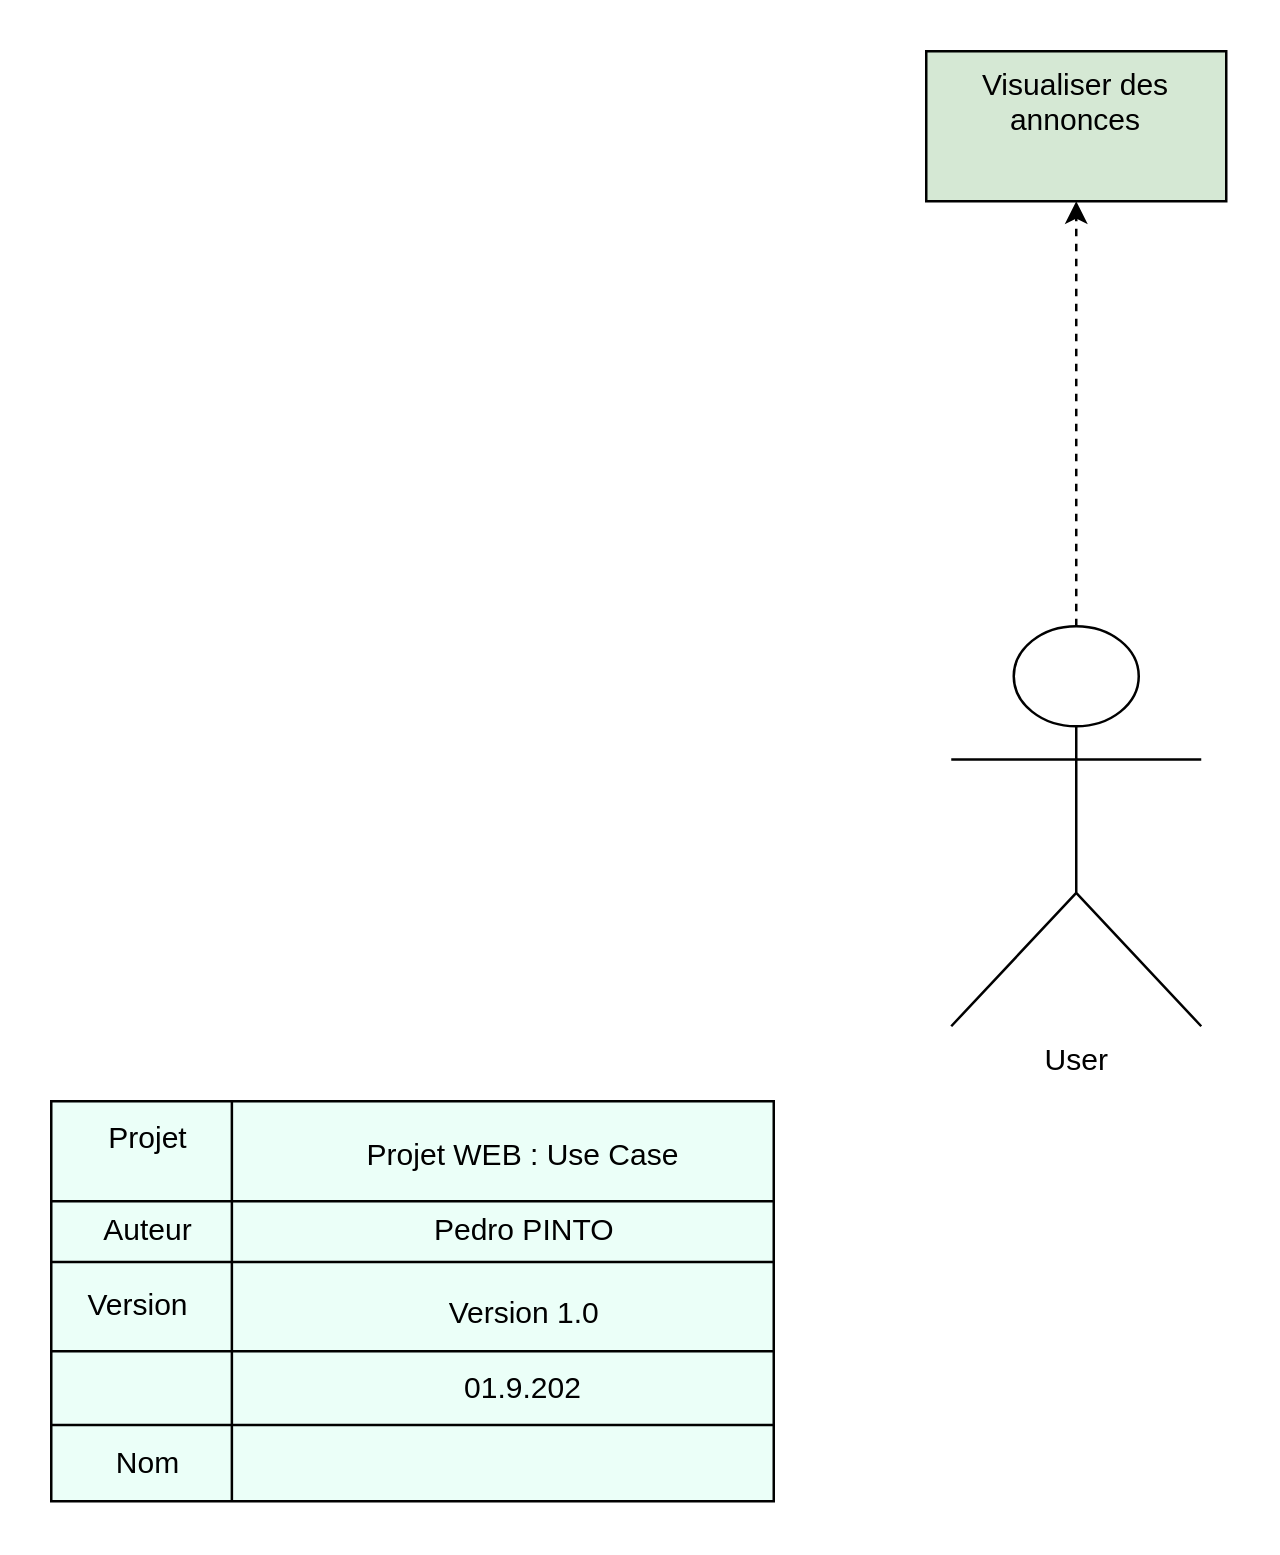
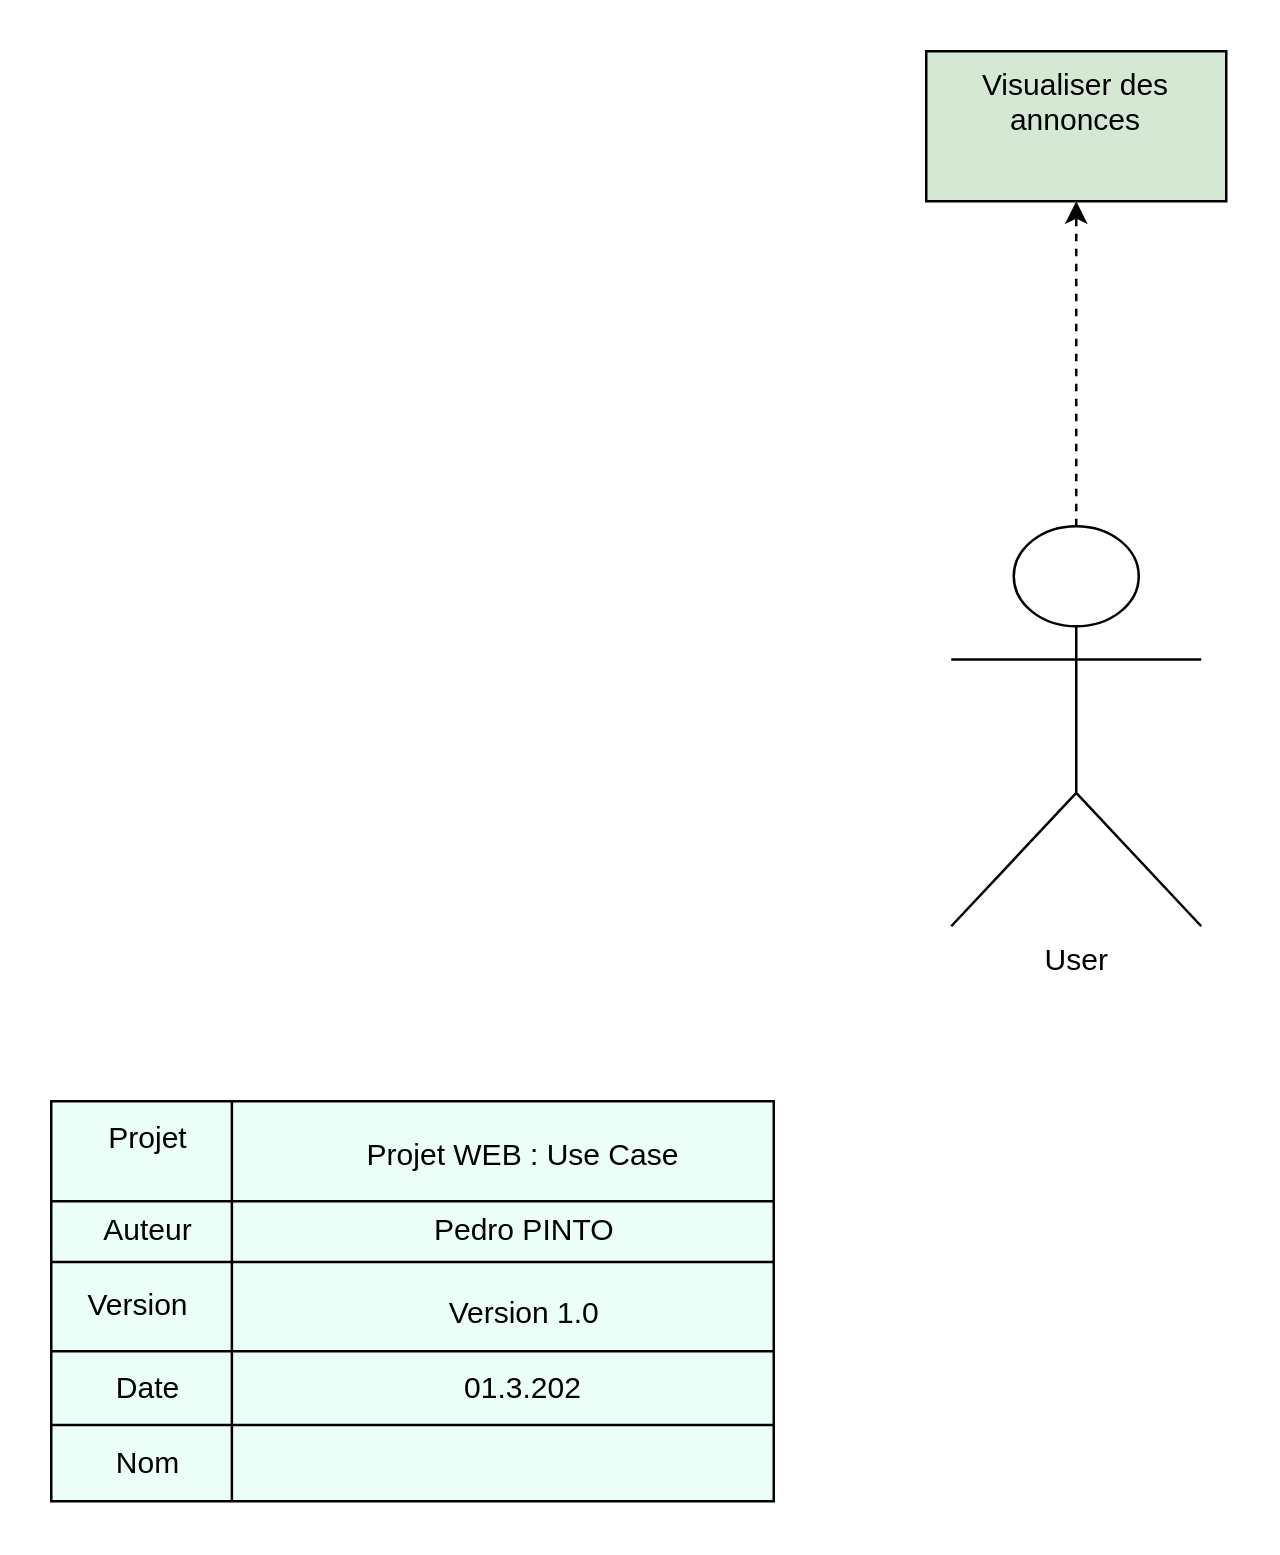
node "User": moved (1076, 826) -> (1076, 726)
node "Date": added
node "01.9.202": label "01.9.202" -> "01.3.202"
